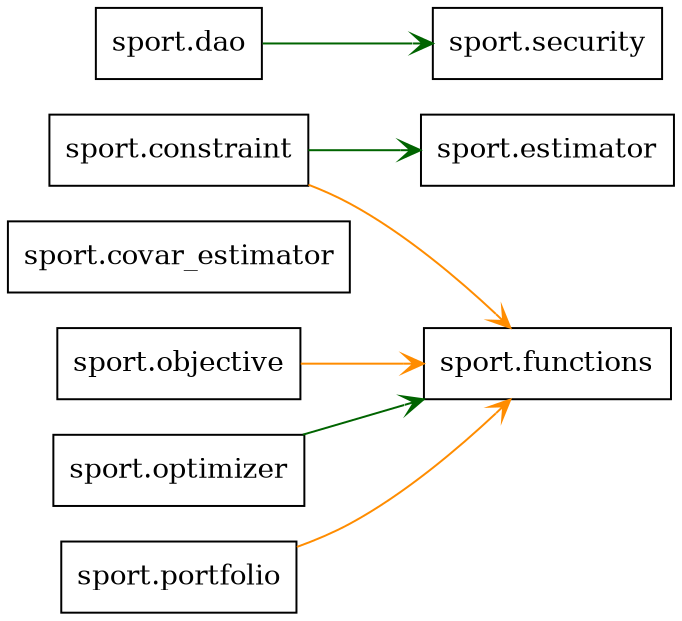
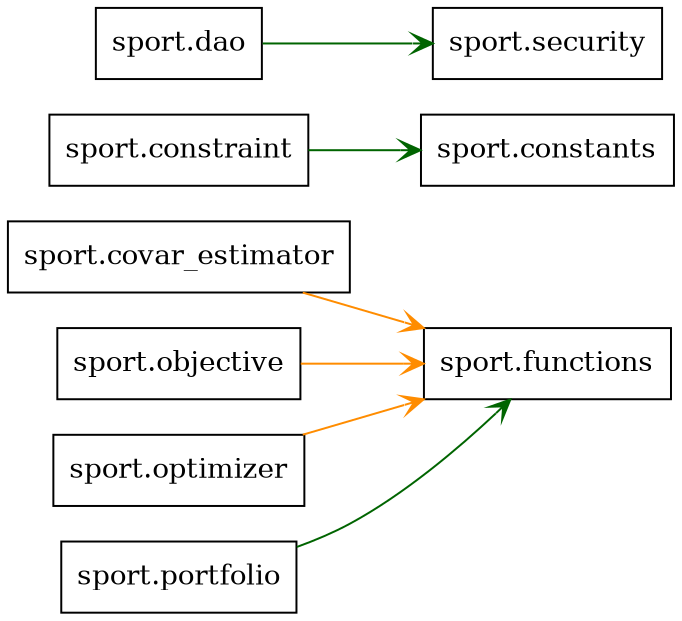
node "sport.estimator": label "sport.estimator" -> "sport.constants"
edge "sport.constraint" -> "sport.functions": now "sport.covar_estimator" -> "sport.functions"
edge "sport.optimizer" -> "sport.functions": color darkgreen -> darkorange
edge "sport.portfolio" -> "sport.functions": color darkorange -> darkgreen
